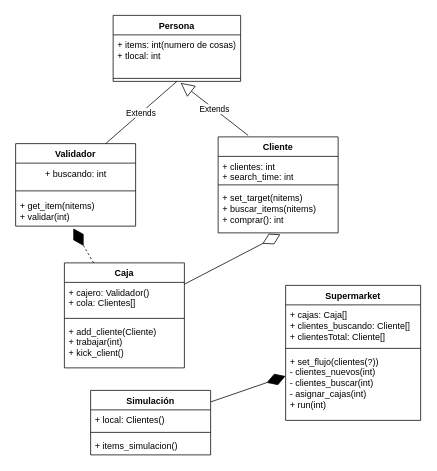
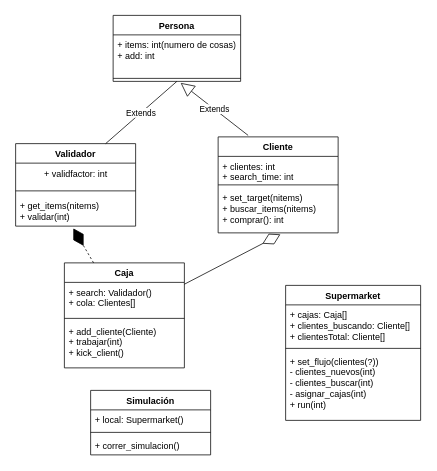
node "+ items: int(numero de cosas) + tlocal: int": label "+ items: int(numero de cosas) + tlocal: int" -> "+ items: int(numero de cosas) + add: int"
node "+ buscando: int": label "+ buscando: int" -> "+ validfactor: int"
node "+ get_item(nitems) + validar(int)": label "+ get_item(nitems) + validar(int)" -> "+ get_items(nitems) + validar(int)"
node "+ cajero: Validador() + cola: Clientes[]": label "+ cajero: Validador() + cola: Clientes[]" -> "+ search: Validador() + cola: Clientes[]"
edge "Simulación" -> "Supermarket": removed
node "+ local: Clientes()": label "+ local: Clientes()" -> "+ local: Supermarket()"
node "+ items_simulacion()": label "+ items_simulacion()" -> "+ correr_simulacion()"
